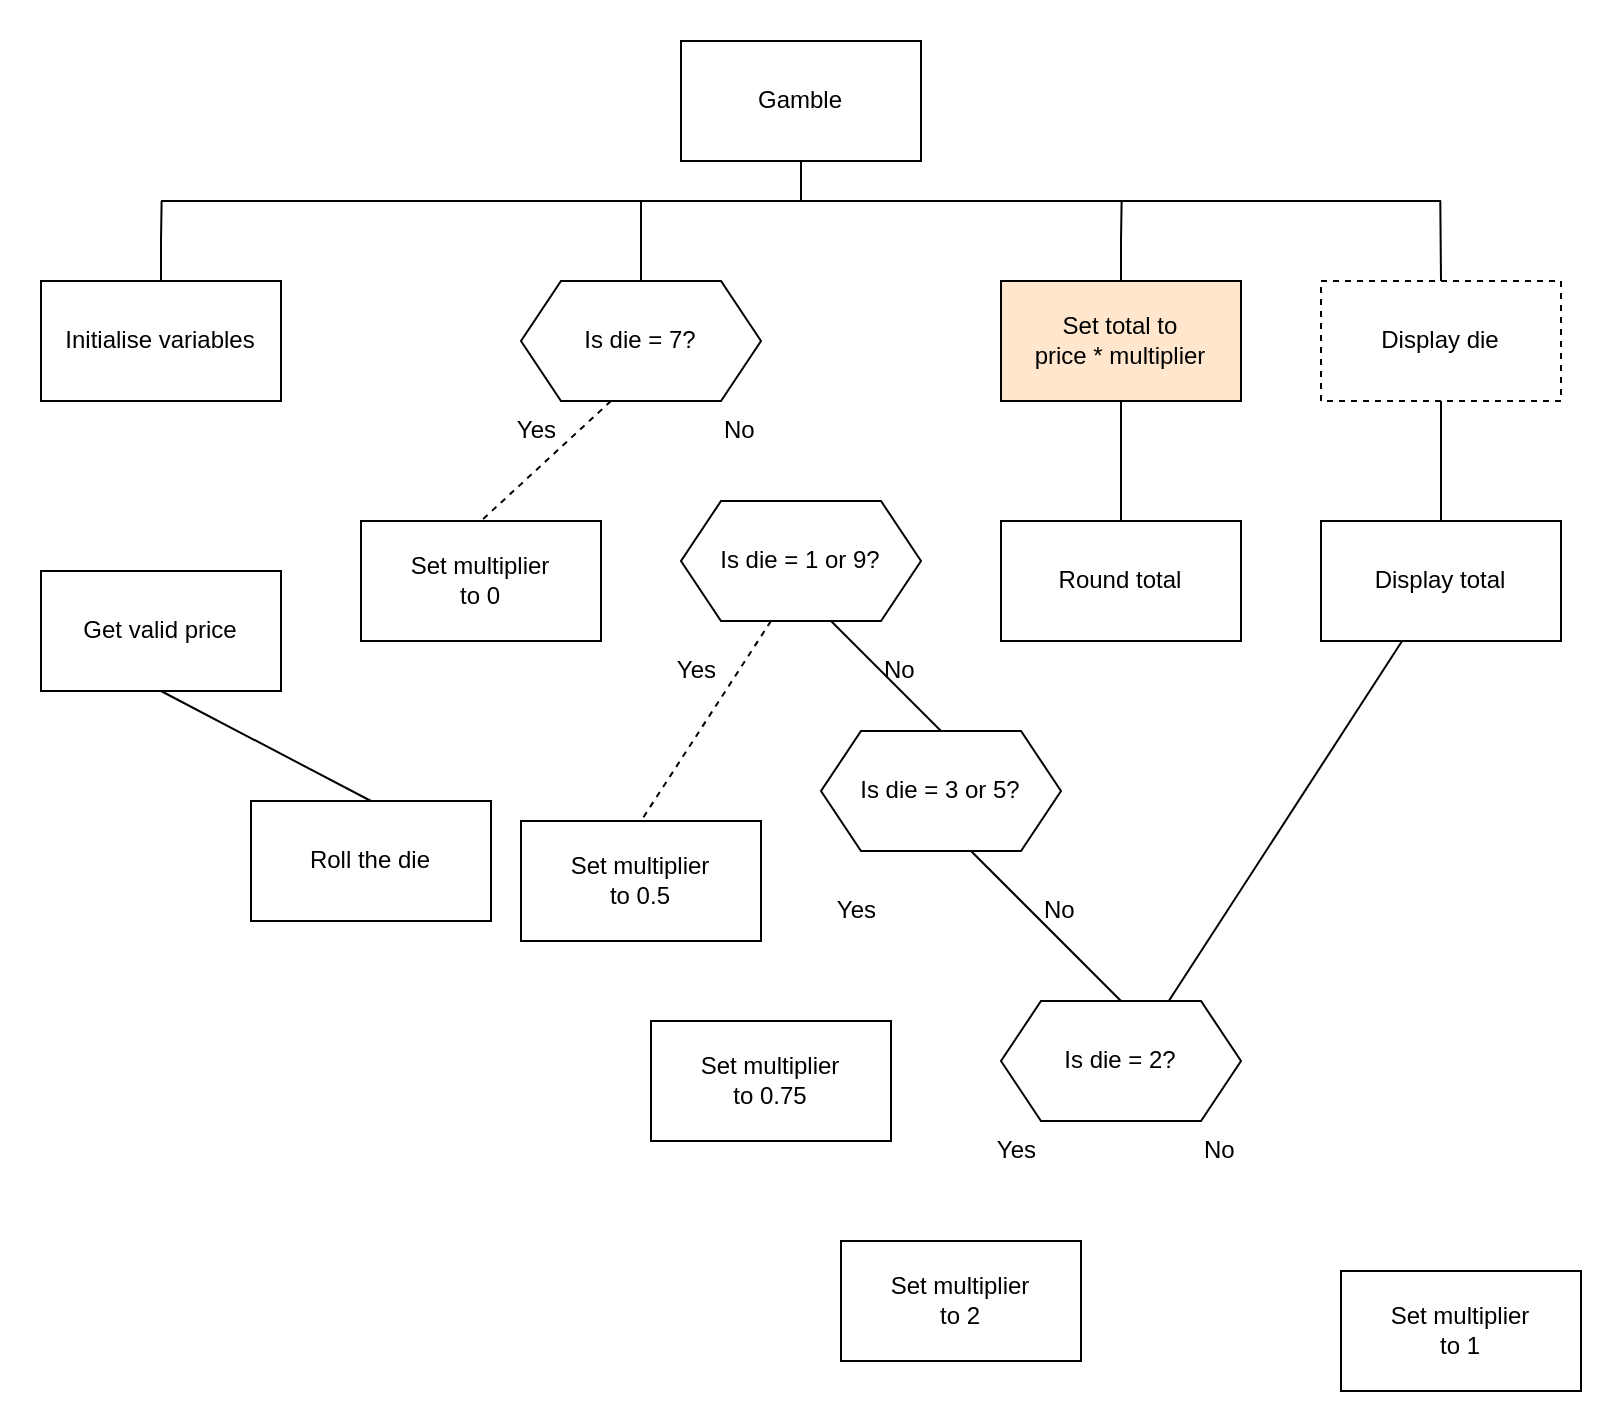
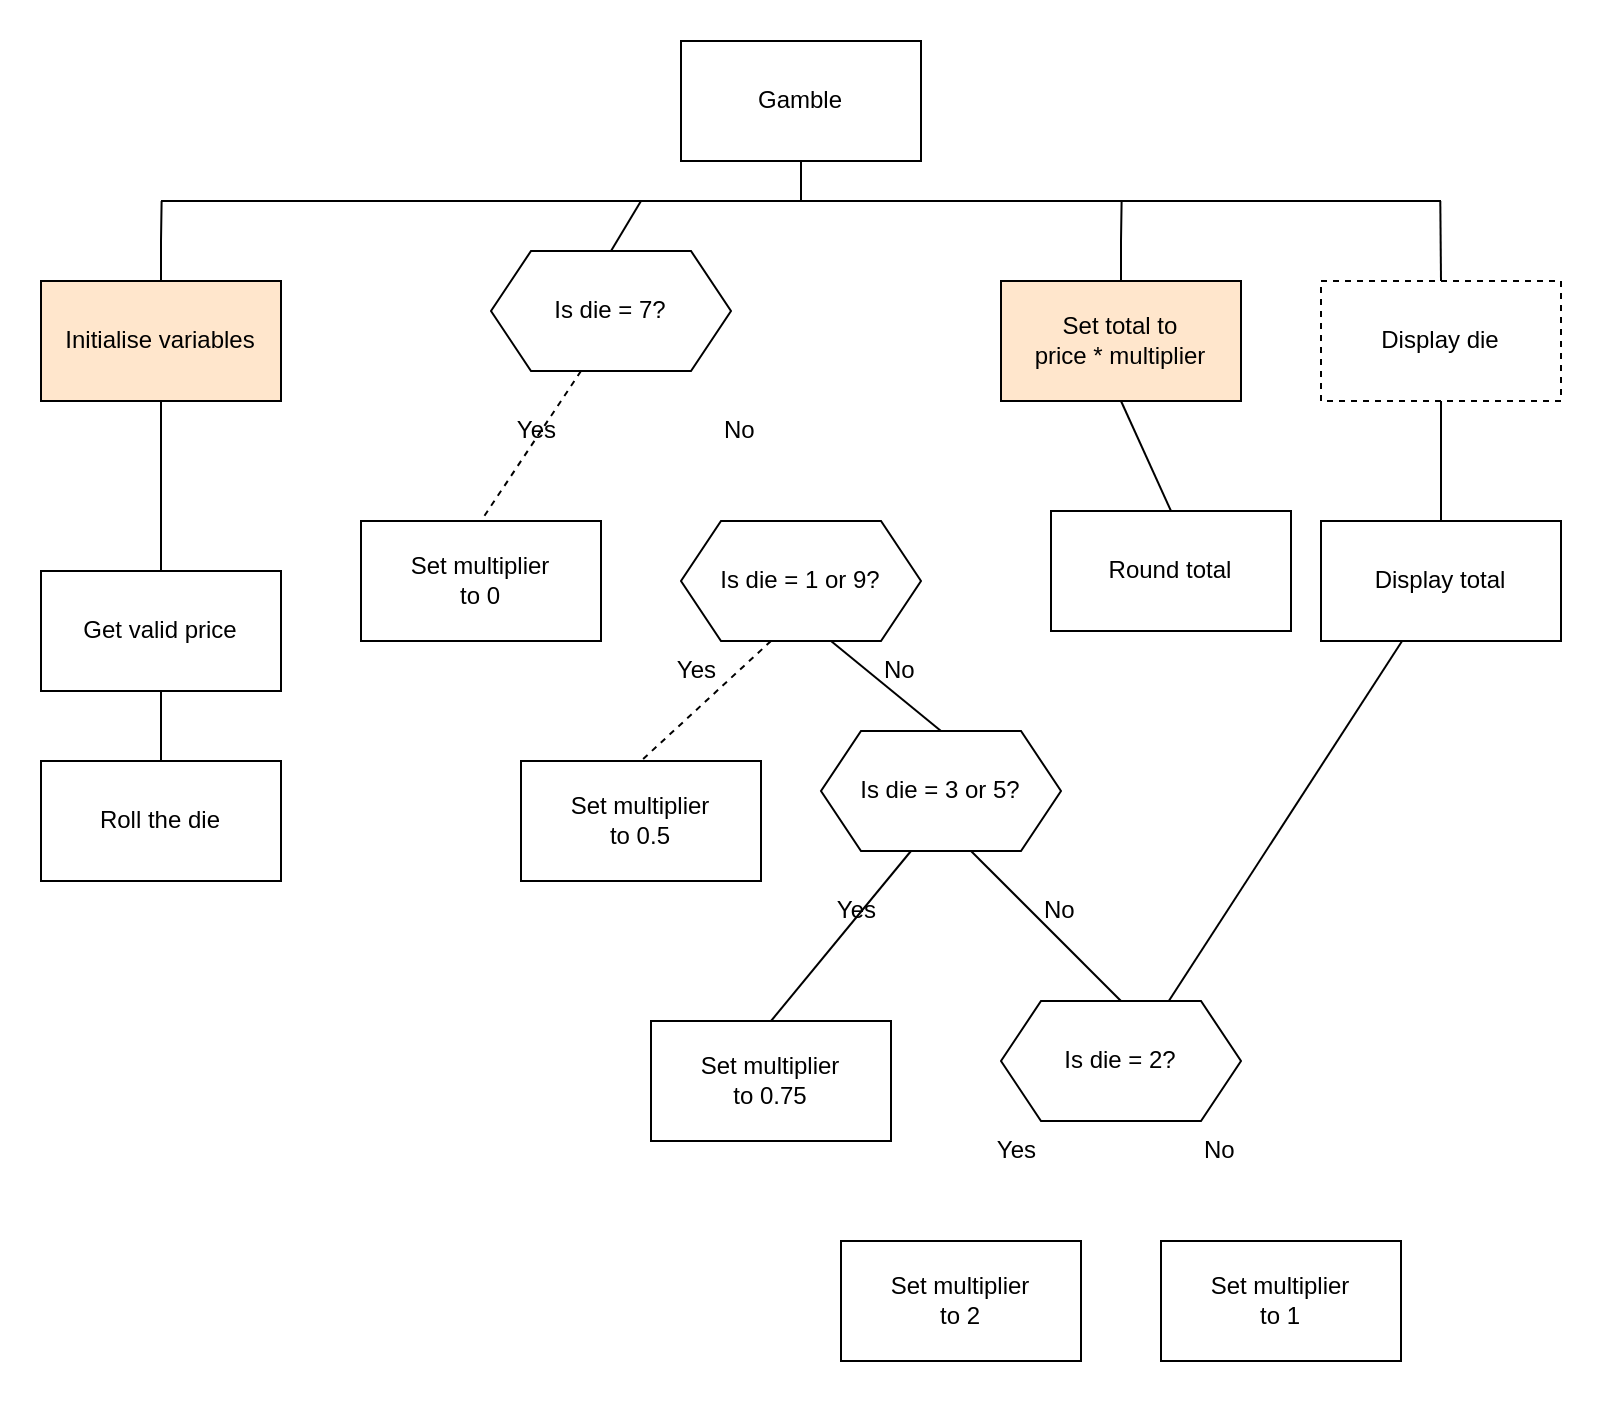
node "Initialise variables": fillcolor #ffffff -> #ffe6cc
node "Is die = 7?": moved (641, 341) -> (611, 311)
edge "Initialise variables" -- "Get valid price": added
node "Is die = 1 or 9?": moved (801, 561) -> (801, 581)
node "Round total": moved (1121, 581) -> (1171, 571)
node "Roll the die": moved (371, 861) -> (161, 821)
node "Set multiplier to 0.5": moved (641, 881) -> (641, 821)
edge "Is die = 3 or 5?" -- "Set multiplier to 0.75": added
node "Set multiplier to 1": moved (1461, 1331) -> (1281, 1301)
